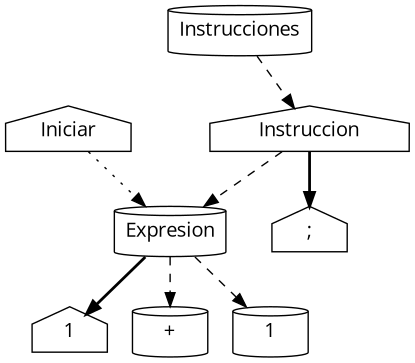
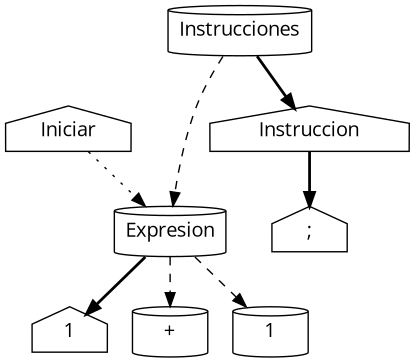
edge "Instrucciones" -> "Instruccion": style dashed -> bold
edge "Instruccion" -> "Expresion": now "Instrucciones" -> "Expresion"
